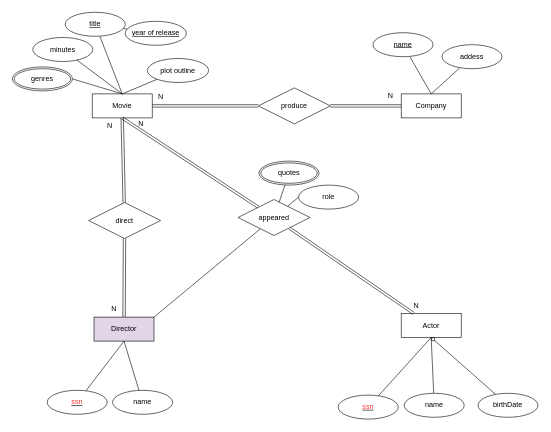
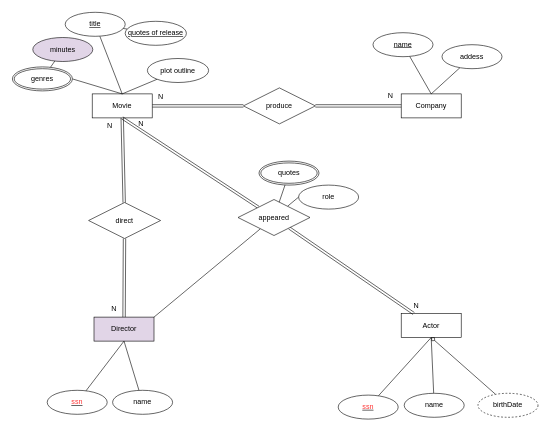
node "year of release": label "year of release" -> "quotes of release"
node "minutes": fillcolor #ffffff -> #e1d5e7
edge "minutes" -- "Movie": now "minutes" -- "genres"
node "produce": moved (294, 106) -> (279, 106)
node "birthDate": style solid -> dashed
